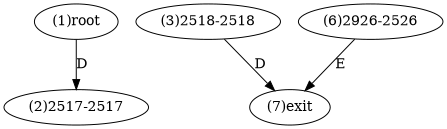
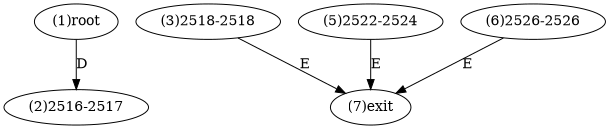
node "(5)2522-2524": added
node "(6)2926-2526": label "(6)2926-2526" -> "(6)2526-2526"
edge "(3)2518-2518" -> "(7)exit": label "D" -> "E"
node "(2)2517-2517": label "(2)2517-2517" -> "(2)2516-2517"
